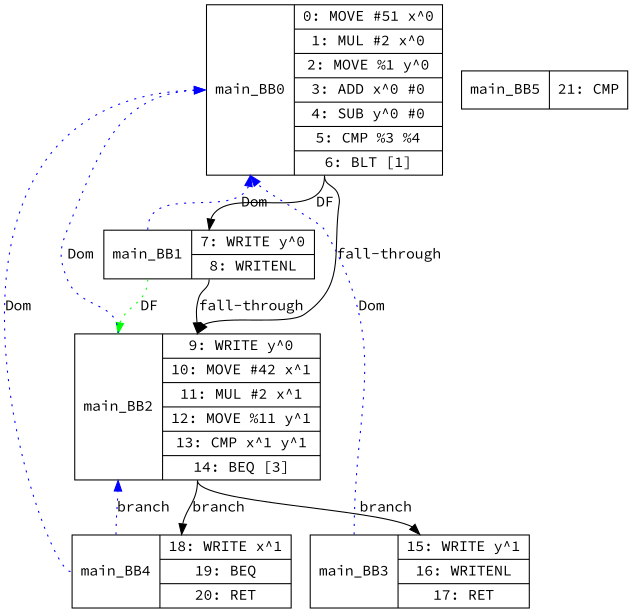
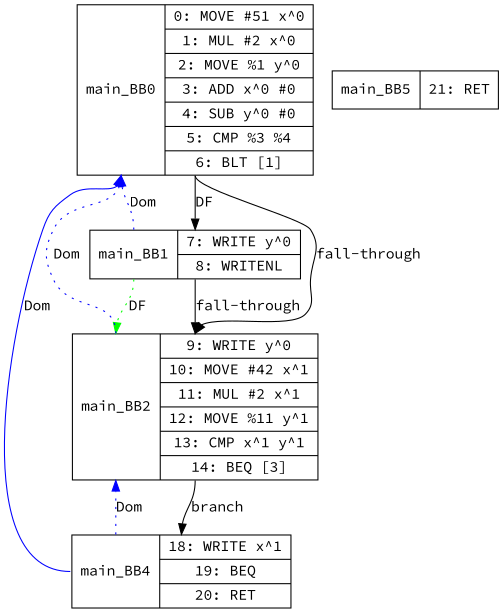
node "main_BB5": text "21: CMP" -> "21: RET"
edge "main_BB4" -> "main_BB0": style dotted -> solid
edge "main_BB4" -> "main_BB2": label "branch" -> "Dom"
node "main_BB3": removed
